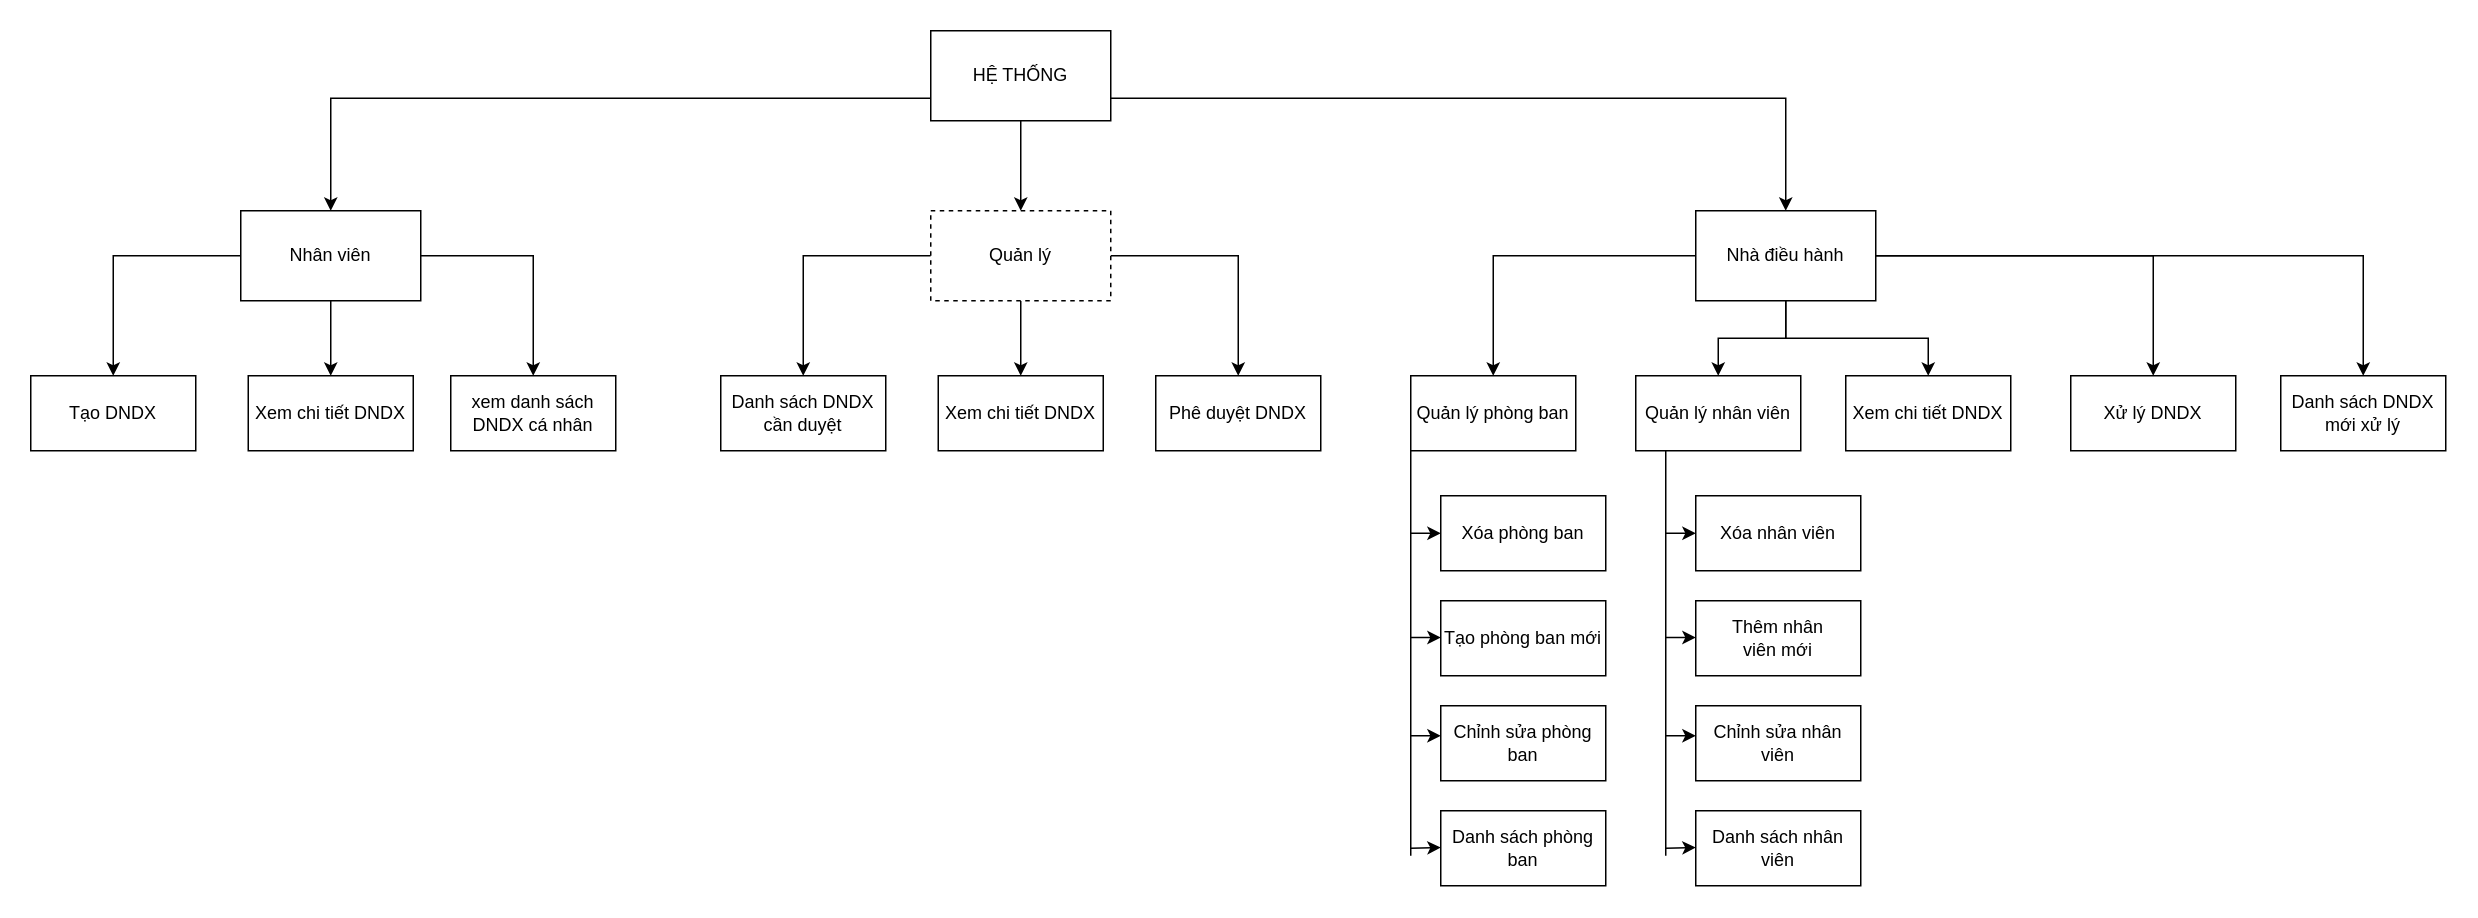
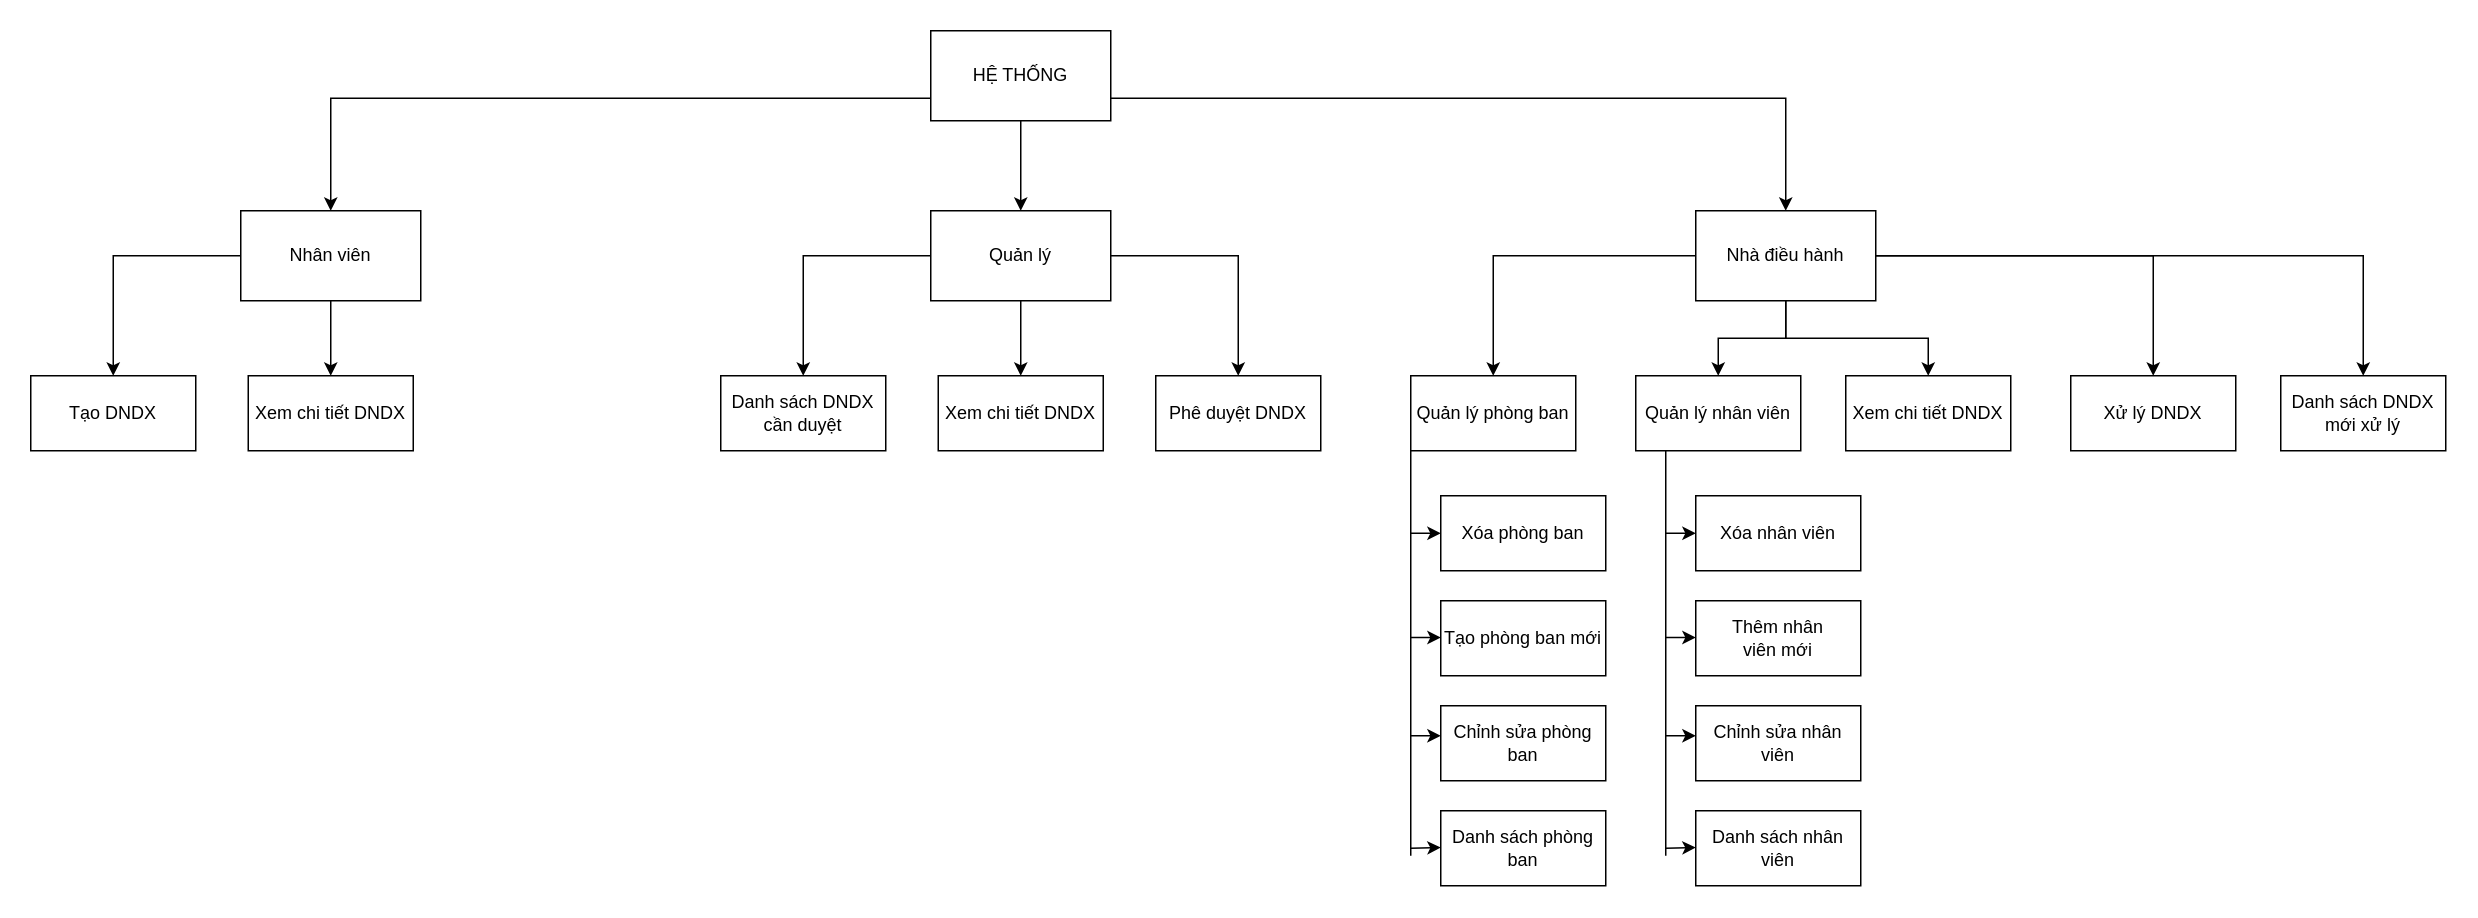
edge "Nhân viên" -> "xem danh sách DNDX cá nhân": removed
node "Quản lý": style dashed -> solid
node "xem danh sách DNDX cá nhân": removed
